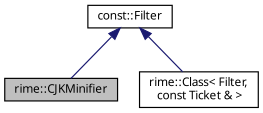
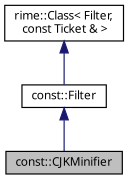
edge "rime::Class< Filter, const Ticket & >" -> "const::Filter": reversed
node "rime::CJKMinifier": label "rime::CJKMinifier" -> "const::CJKMinifier"
